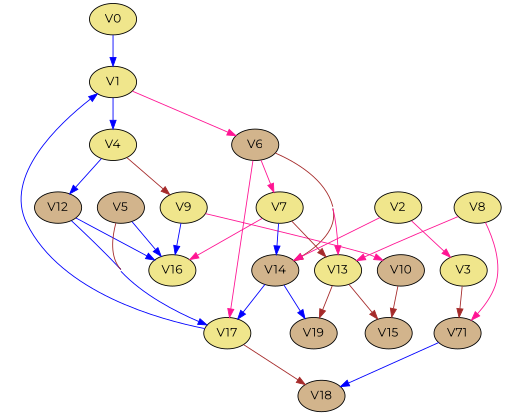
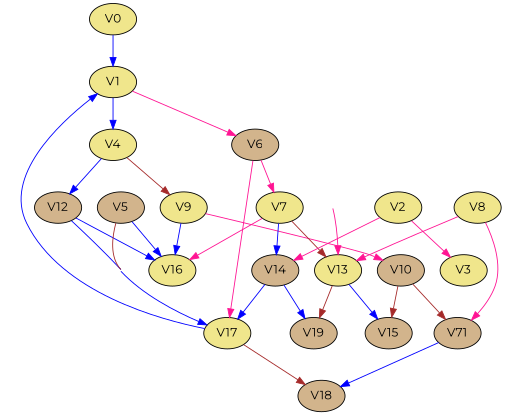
edge "V6" -> "V14": removed
edge "V13" -> "V15": color brown -> blue
edge "V3" -> "V71": now "V10" -> "V71"
